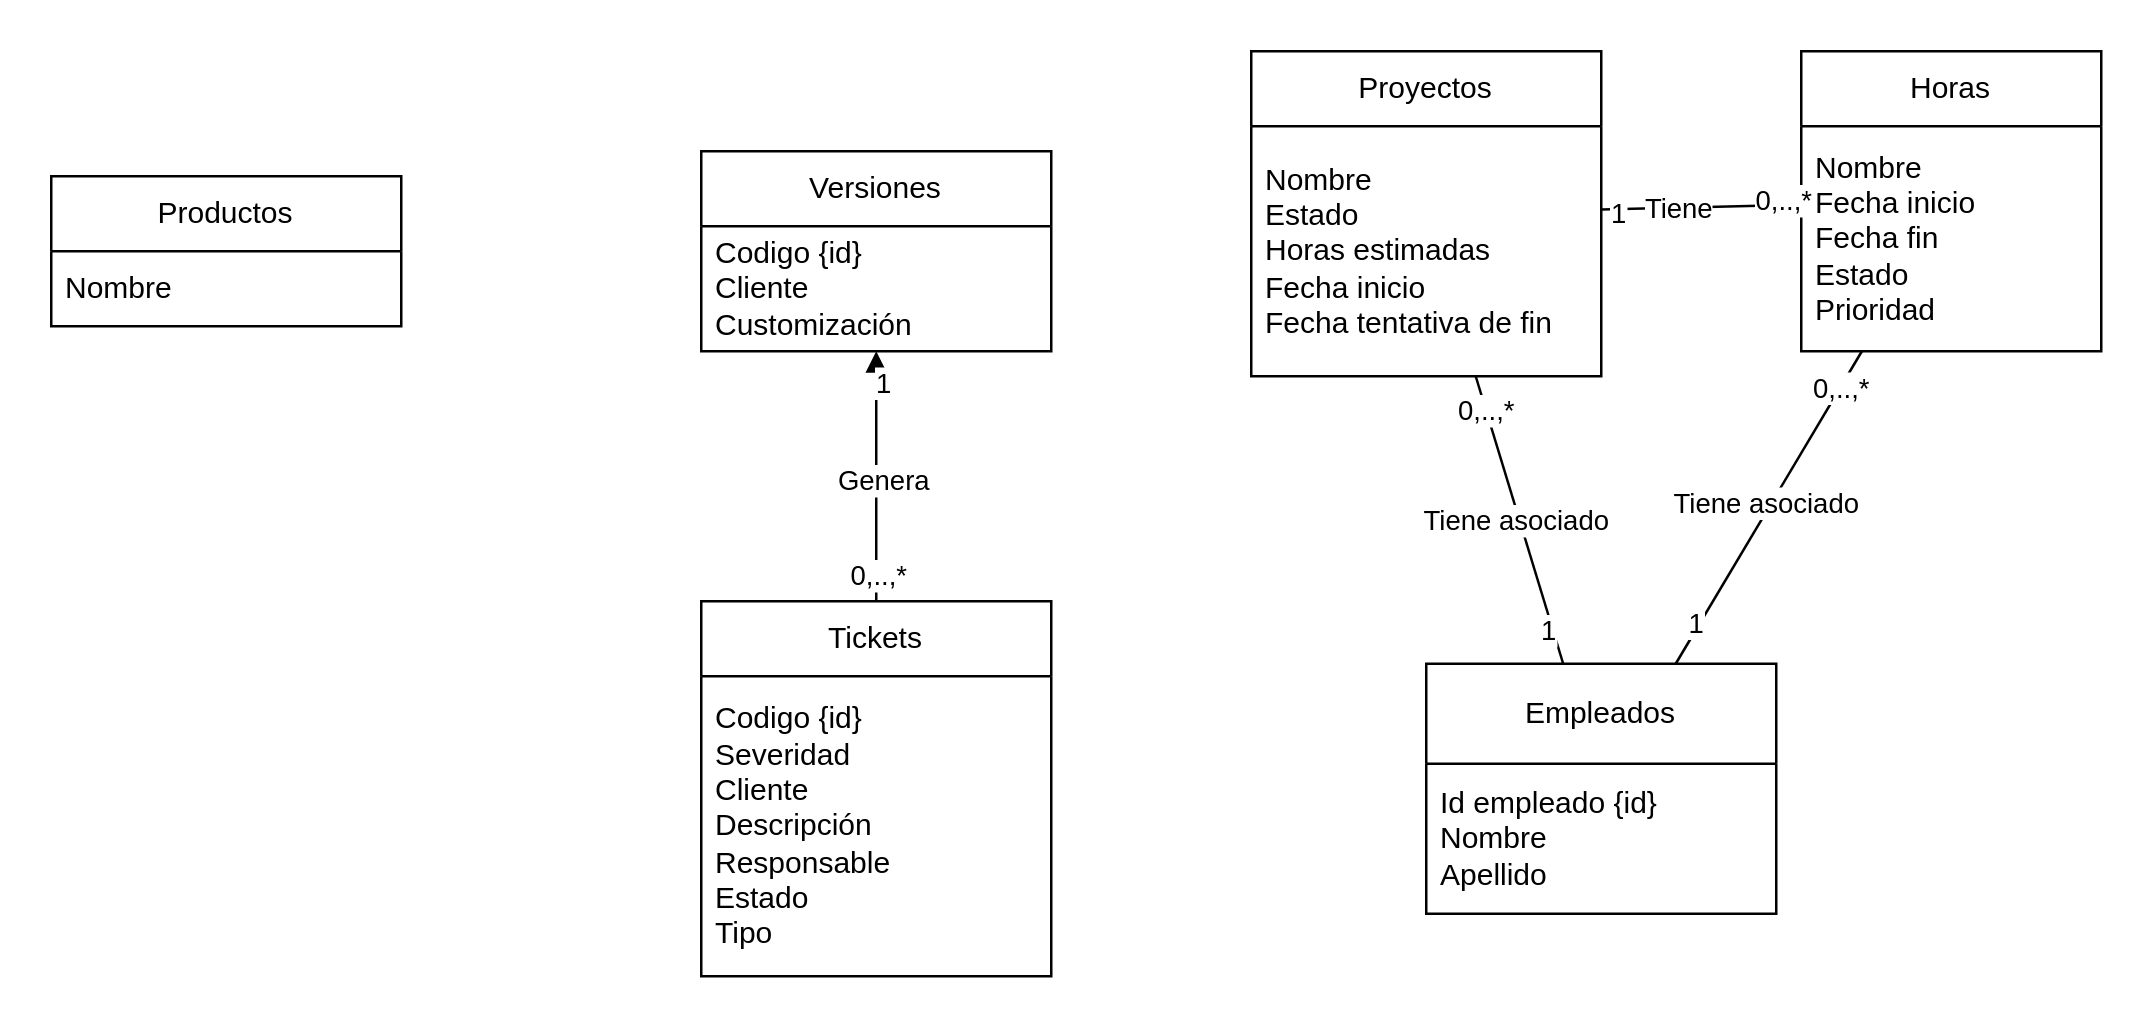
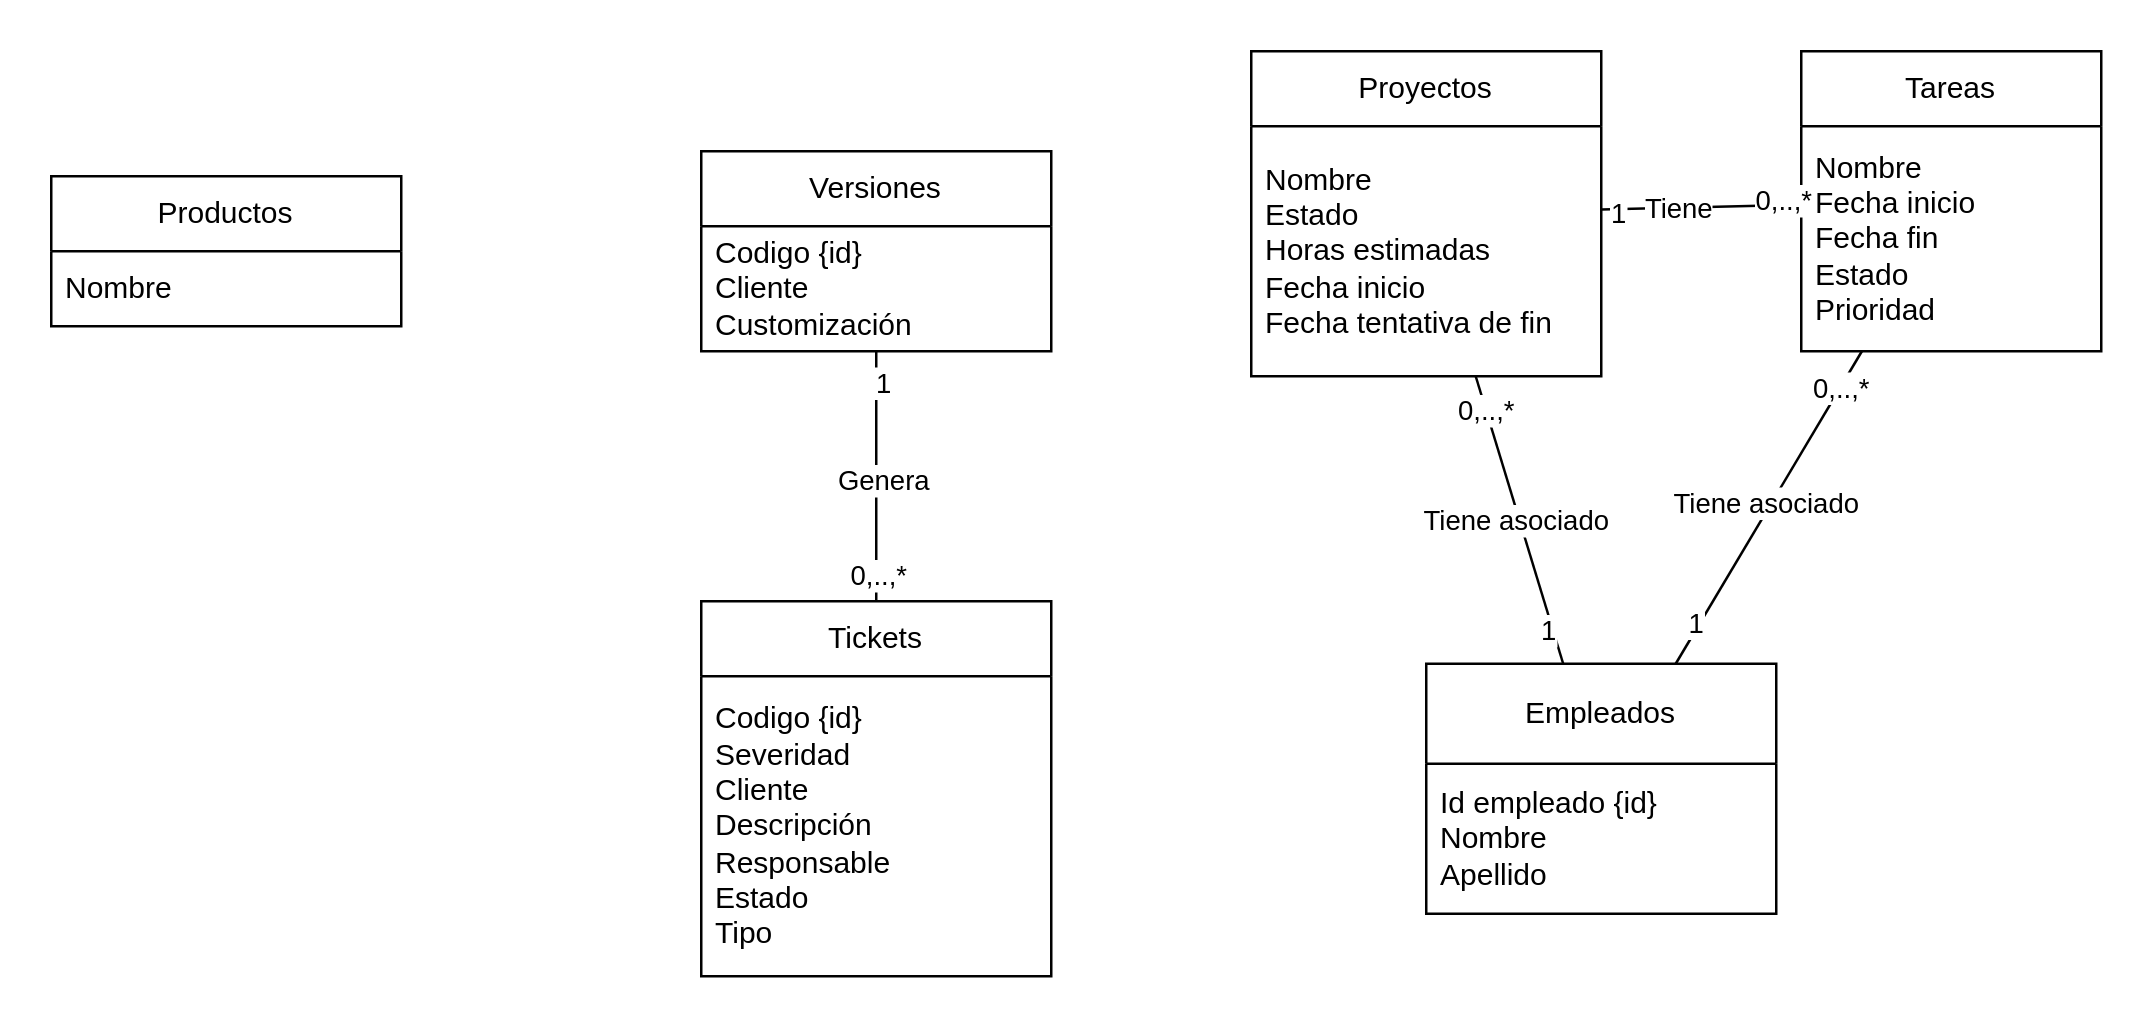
node "Horas": label "Horas" -> "Tareas"
edge "Tickets" -> "Versiones": arrowhead block -> none
